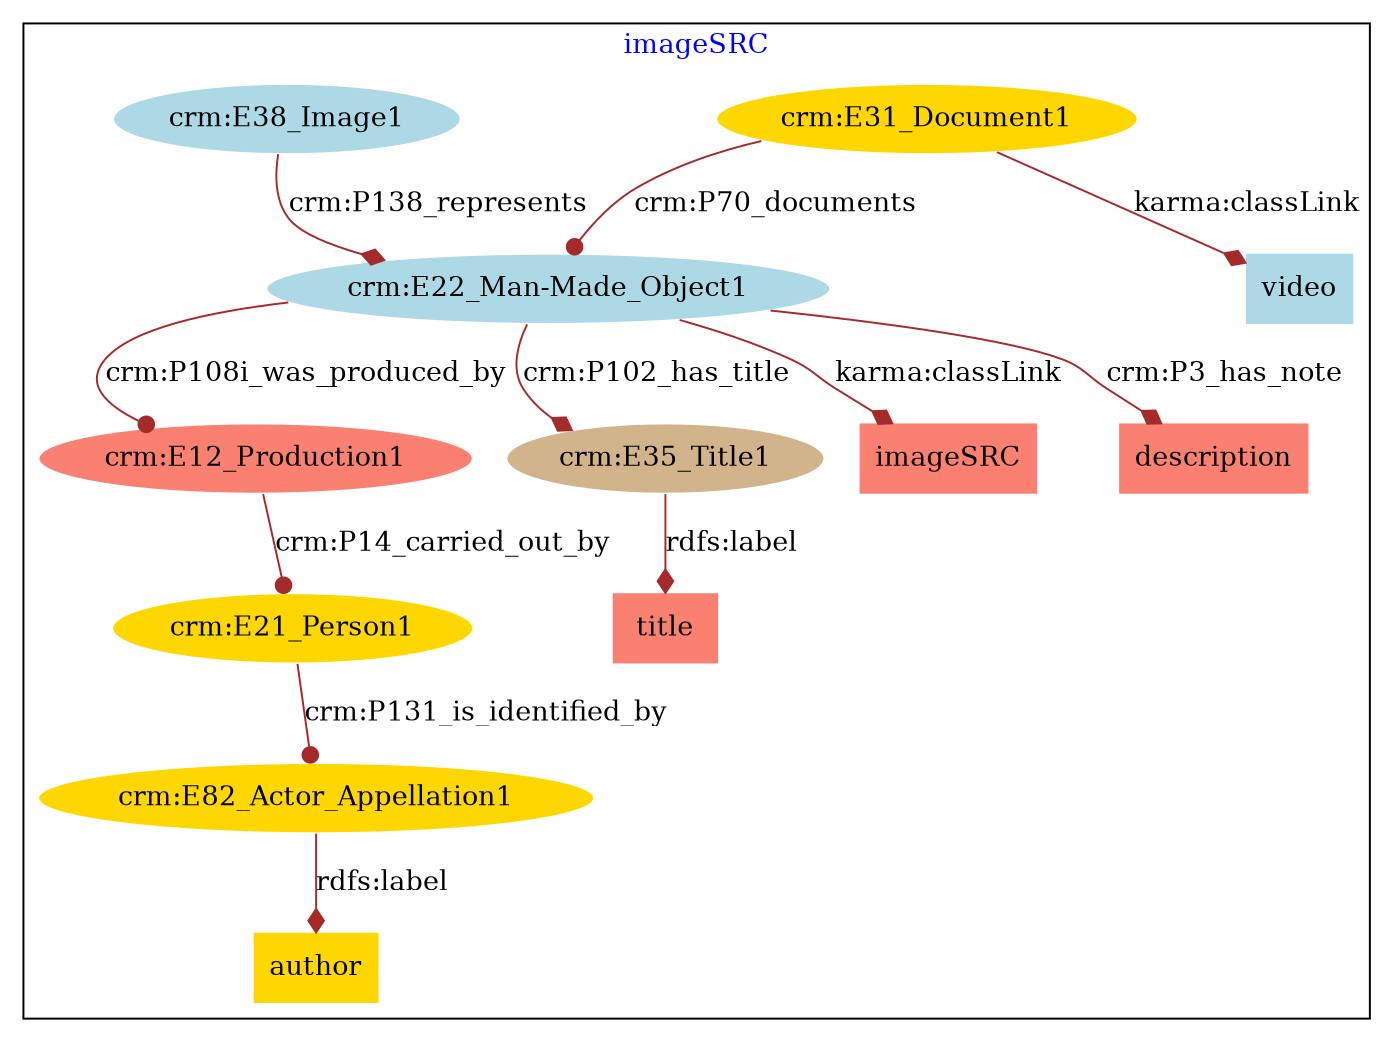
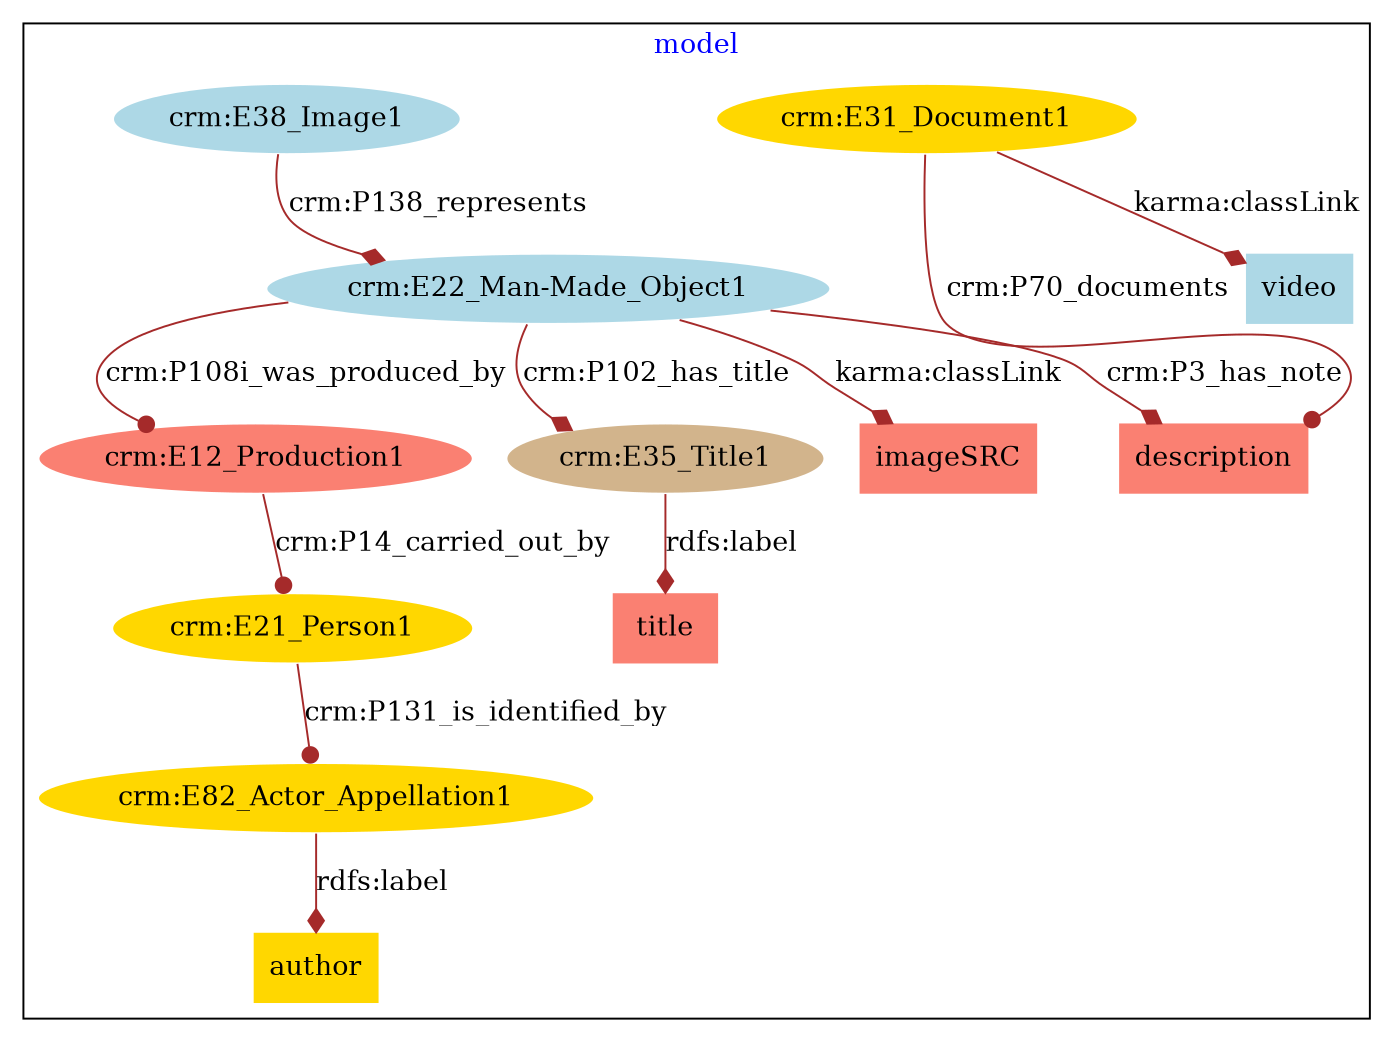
cluster "imageSRC": label "imageSRC" -> "model"
edge "crm:E31_Document1" -> "crm:E22_Man-Made_Object1": now "crm:E31_Document1" -> "description"
